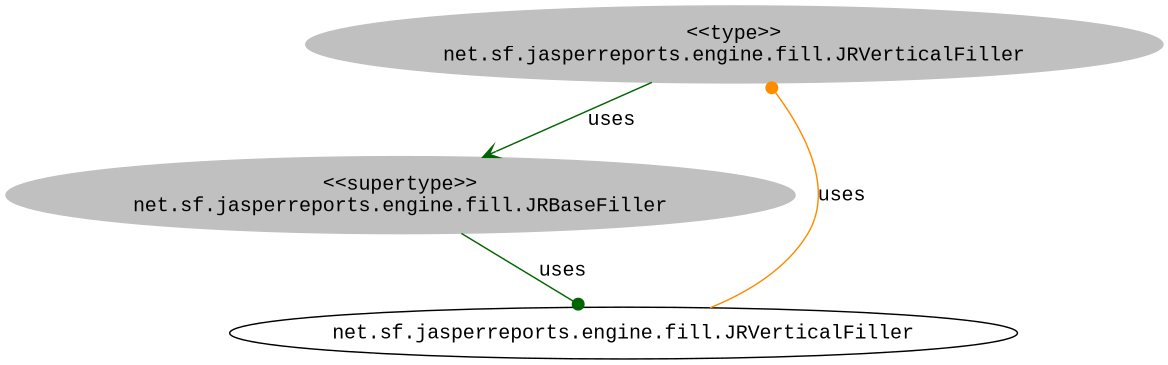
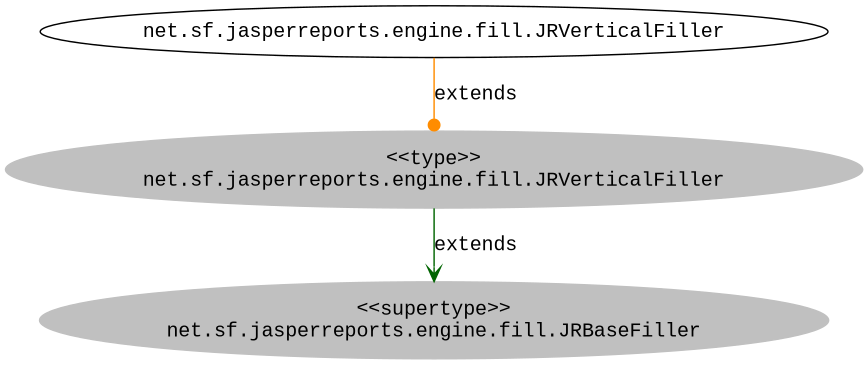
edge "<<type>> net.sf.jasperreports.engine.fill.JRVerticalFiller" -> "<<supertype>> net.sf.jasperreports.engine.fill.JRBaseFiller": label "uses" -> "extends"
edge "net.sf.jasperreports.engine.fill.JRVerticalFiller" -> "<<type>> net.sf.jasperreports.engine.fill.JRVerticalFiller": label "uses" -> "extends"
edge "<<supertype>> net.sf.jasperreports.engine.fill.JRBaseFiller" -> "net.sf.jasperreports.engine.fill.JRVerticalFiller": removed, label "uses"
